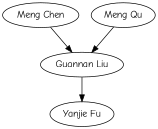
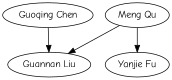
node "Meng Chen": label "Meng Chen" -> "Guoqing Chen"
edge "Guannan Liu" -> "Yanjie Fu": now "Meng Qu" -> "Yanjie Fu"
